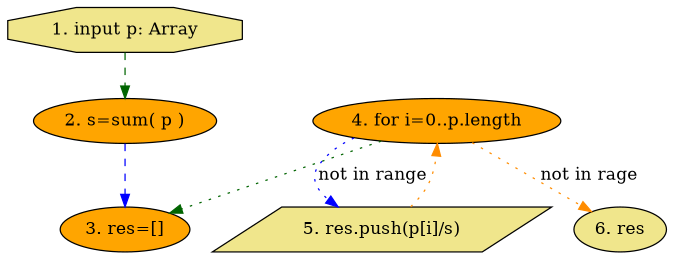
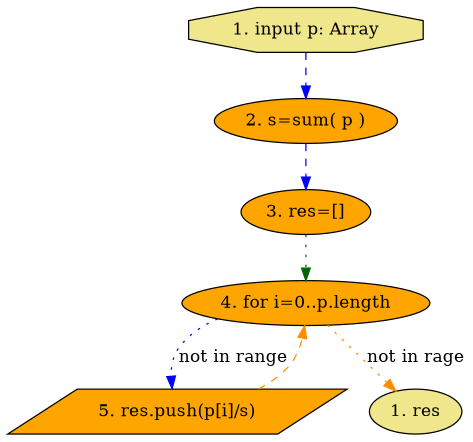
edge "1. input p: Array" -> "2. s=sum( p )": color darkgreen -> blue
edge "4. for i=0..p.length" -> "3. res=[]": reversed
edge "5. res.push(p[i]/s)" -> "4. for i=0..p.length": style dotted -> dashed
node "5. res.push(p[i]/s)": fillcolor khaki -> orange
node "6. res": label "6. res" -> "1. res"
